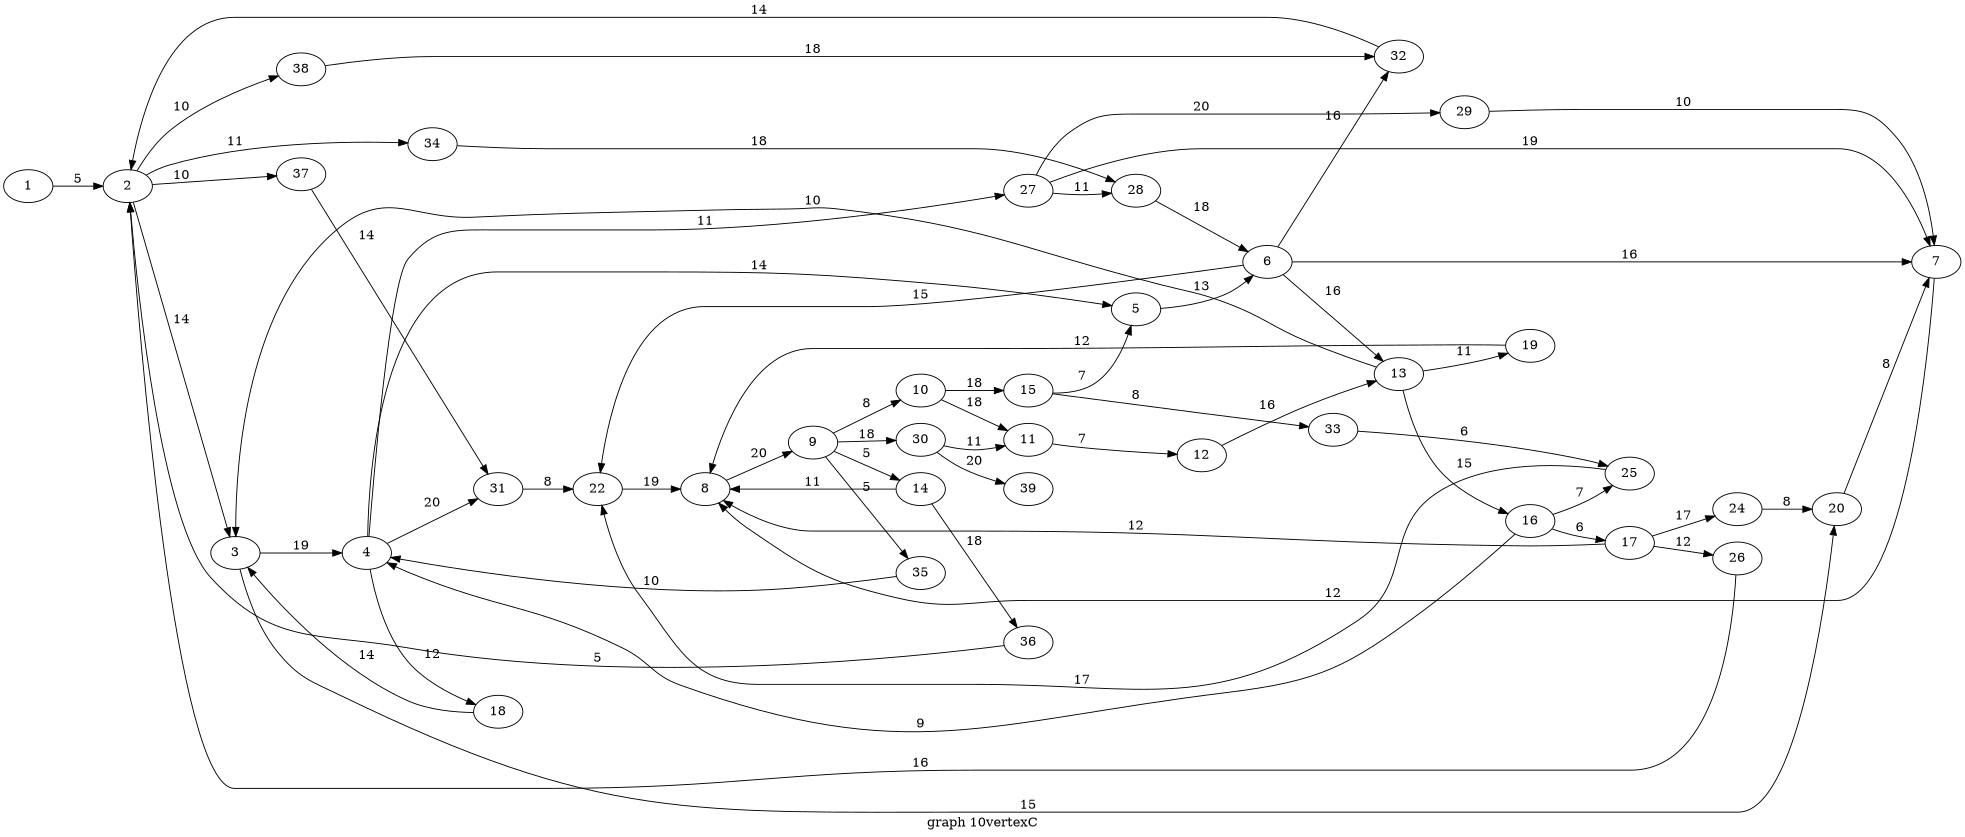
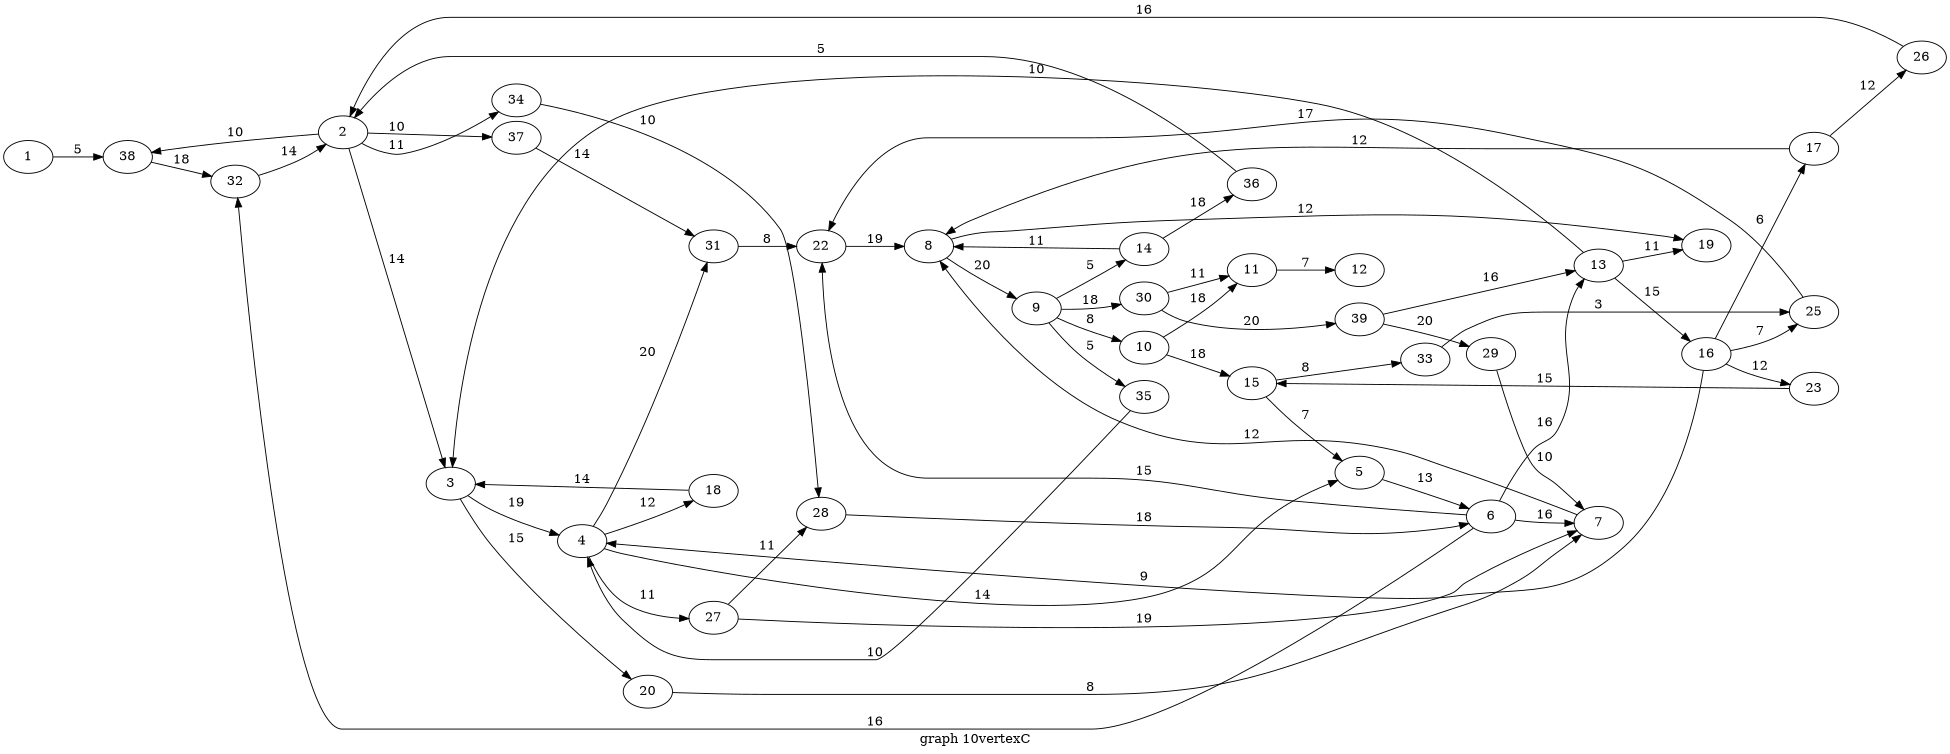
edge "27" -> "29": now "39" -> "29"
edge "34" -> "28": label " 18 " -> " 10 "
edge "1" -> "2": now "1" -> "38"
edge "19" -> "8": reversed
node "23": added
edge "12" -> "13": now "39" -> "13"
edge "33" -> "25": label " 6 " -> " 3 "
node "24": removed
